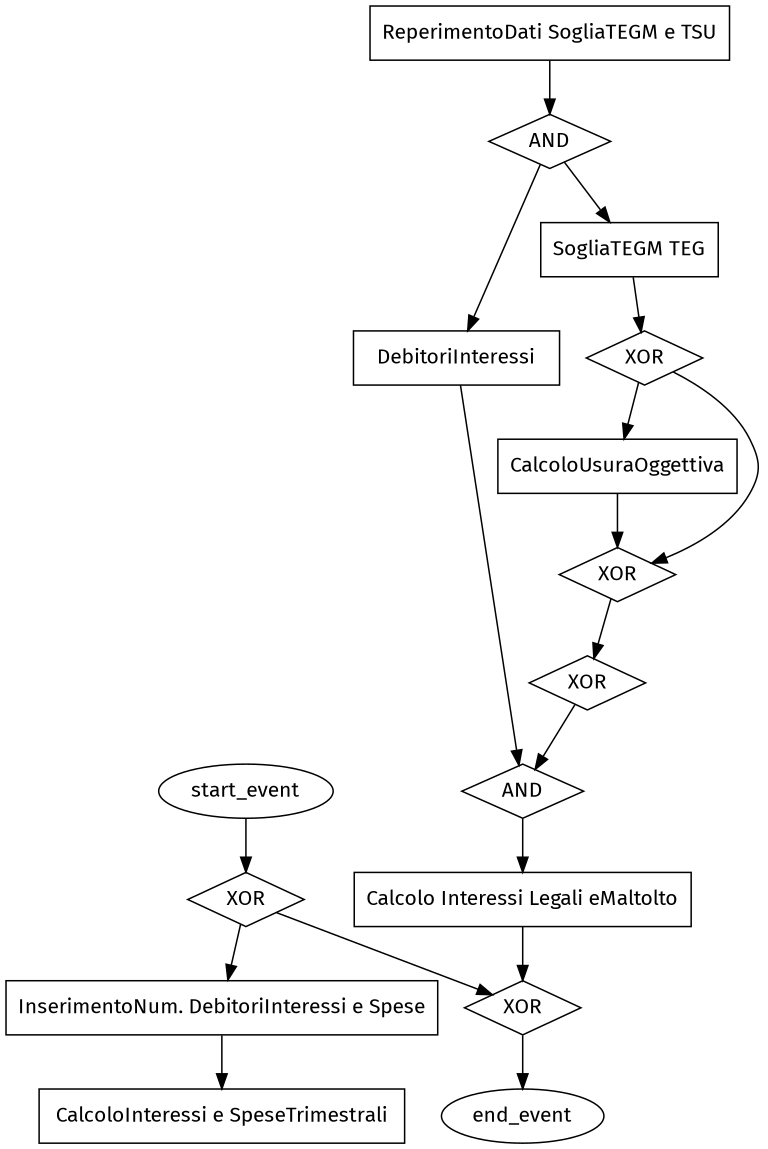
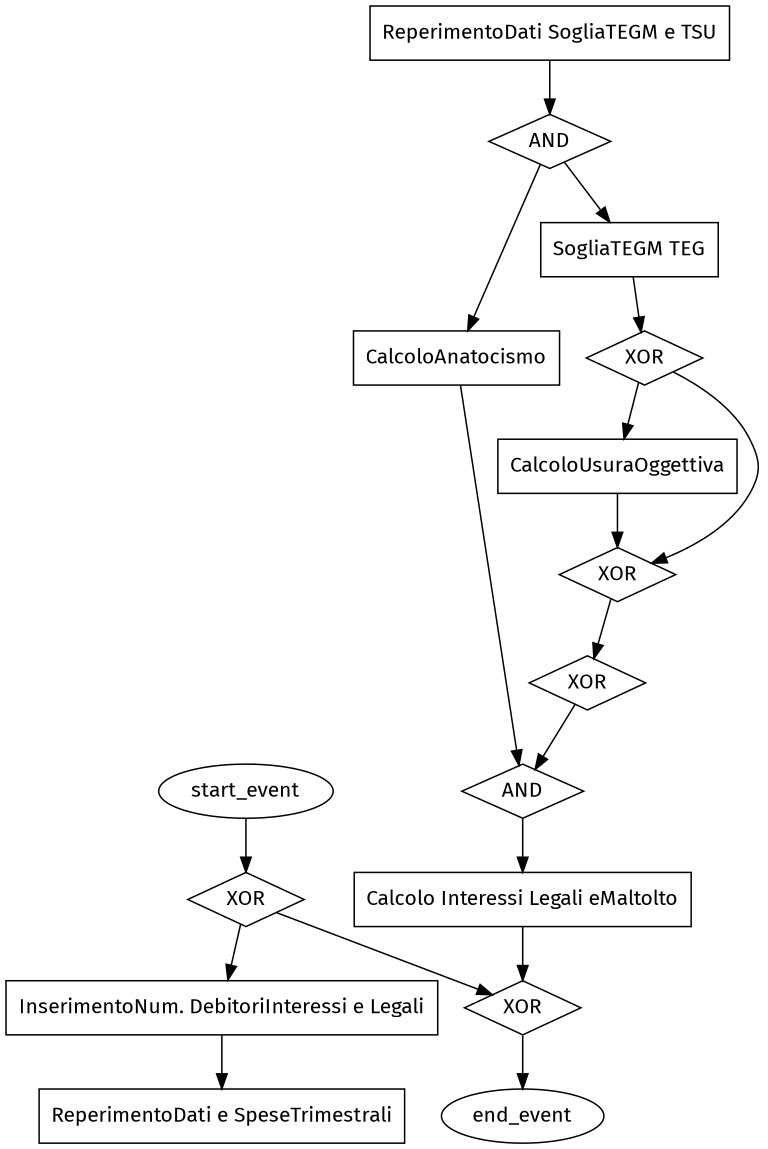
node "DebitoriInteressi": label "DebitoriInteressi" -> "CalcoloAnatocismo"
node "InserimentoNum. DebitoriInteressi e Spese": label "InserimentoNum. DebitoriInteressi e Spese" -> "InserimentoNum. DebitoriInteressi e Legali"
node "CalcoloInteressi e SpeseTrimestrali": label "CalcoloInteressi e SpeseTrimestrali" -> "ReperimentoDati e SpeseTrimestrali"
